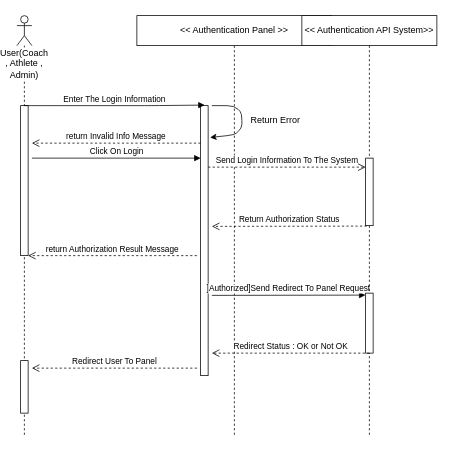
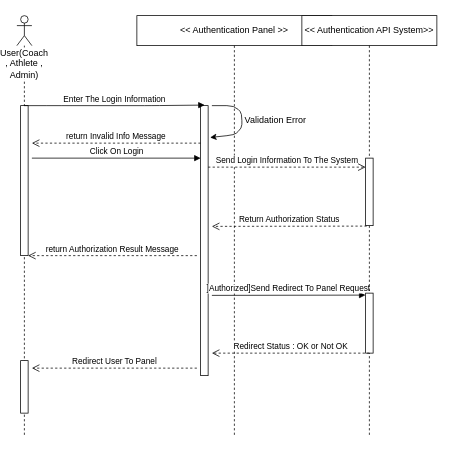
node "Return Error": label "Return Error" -> "Validation Error"
